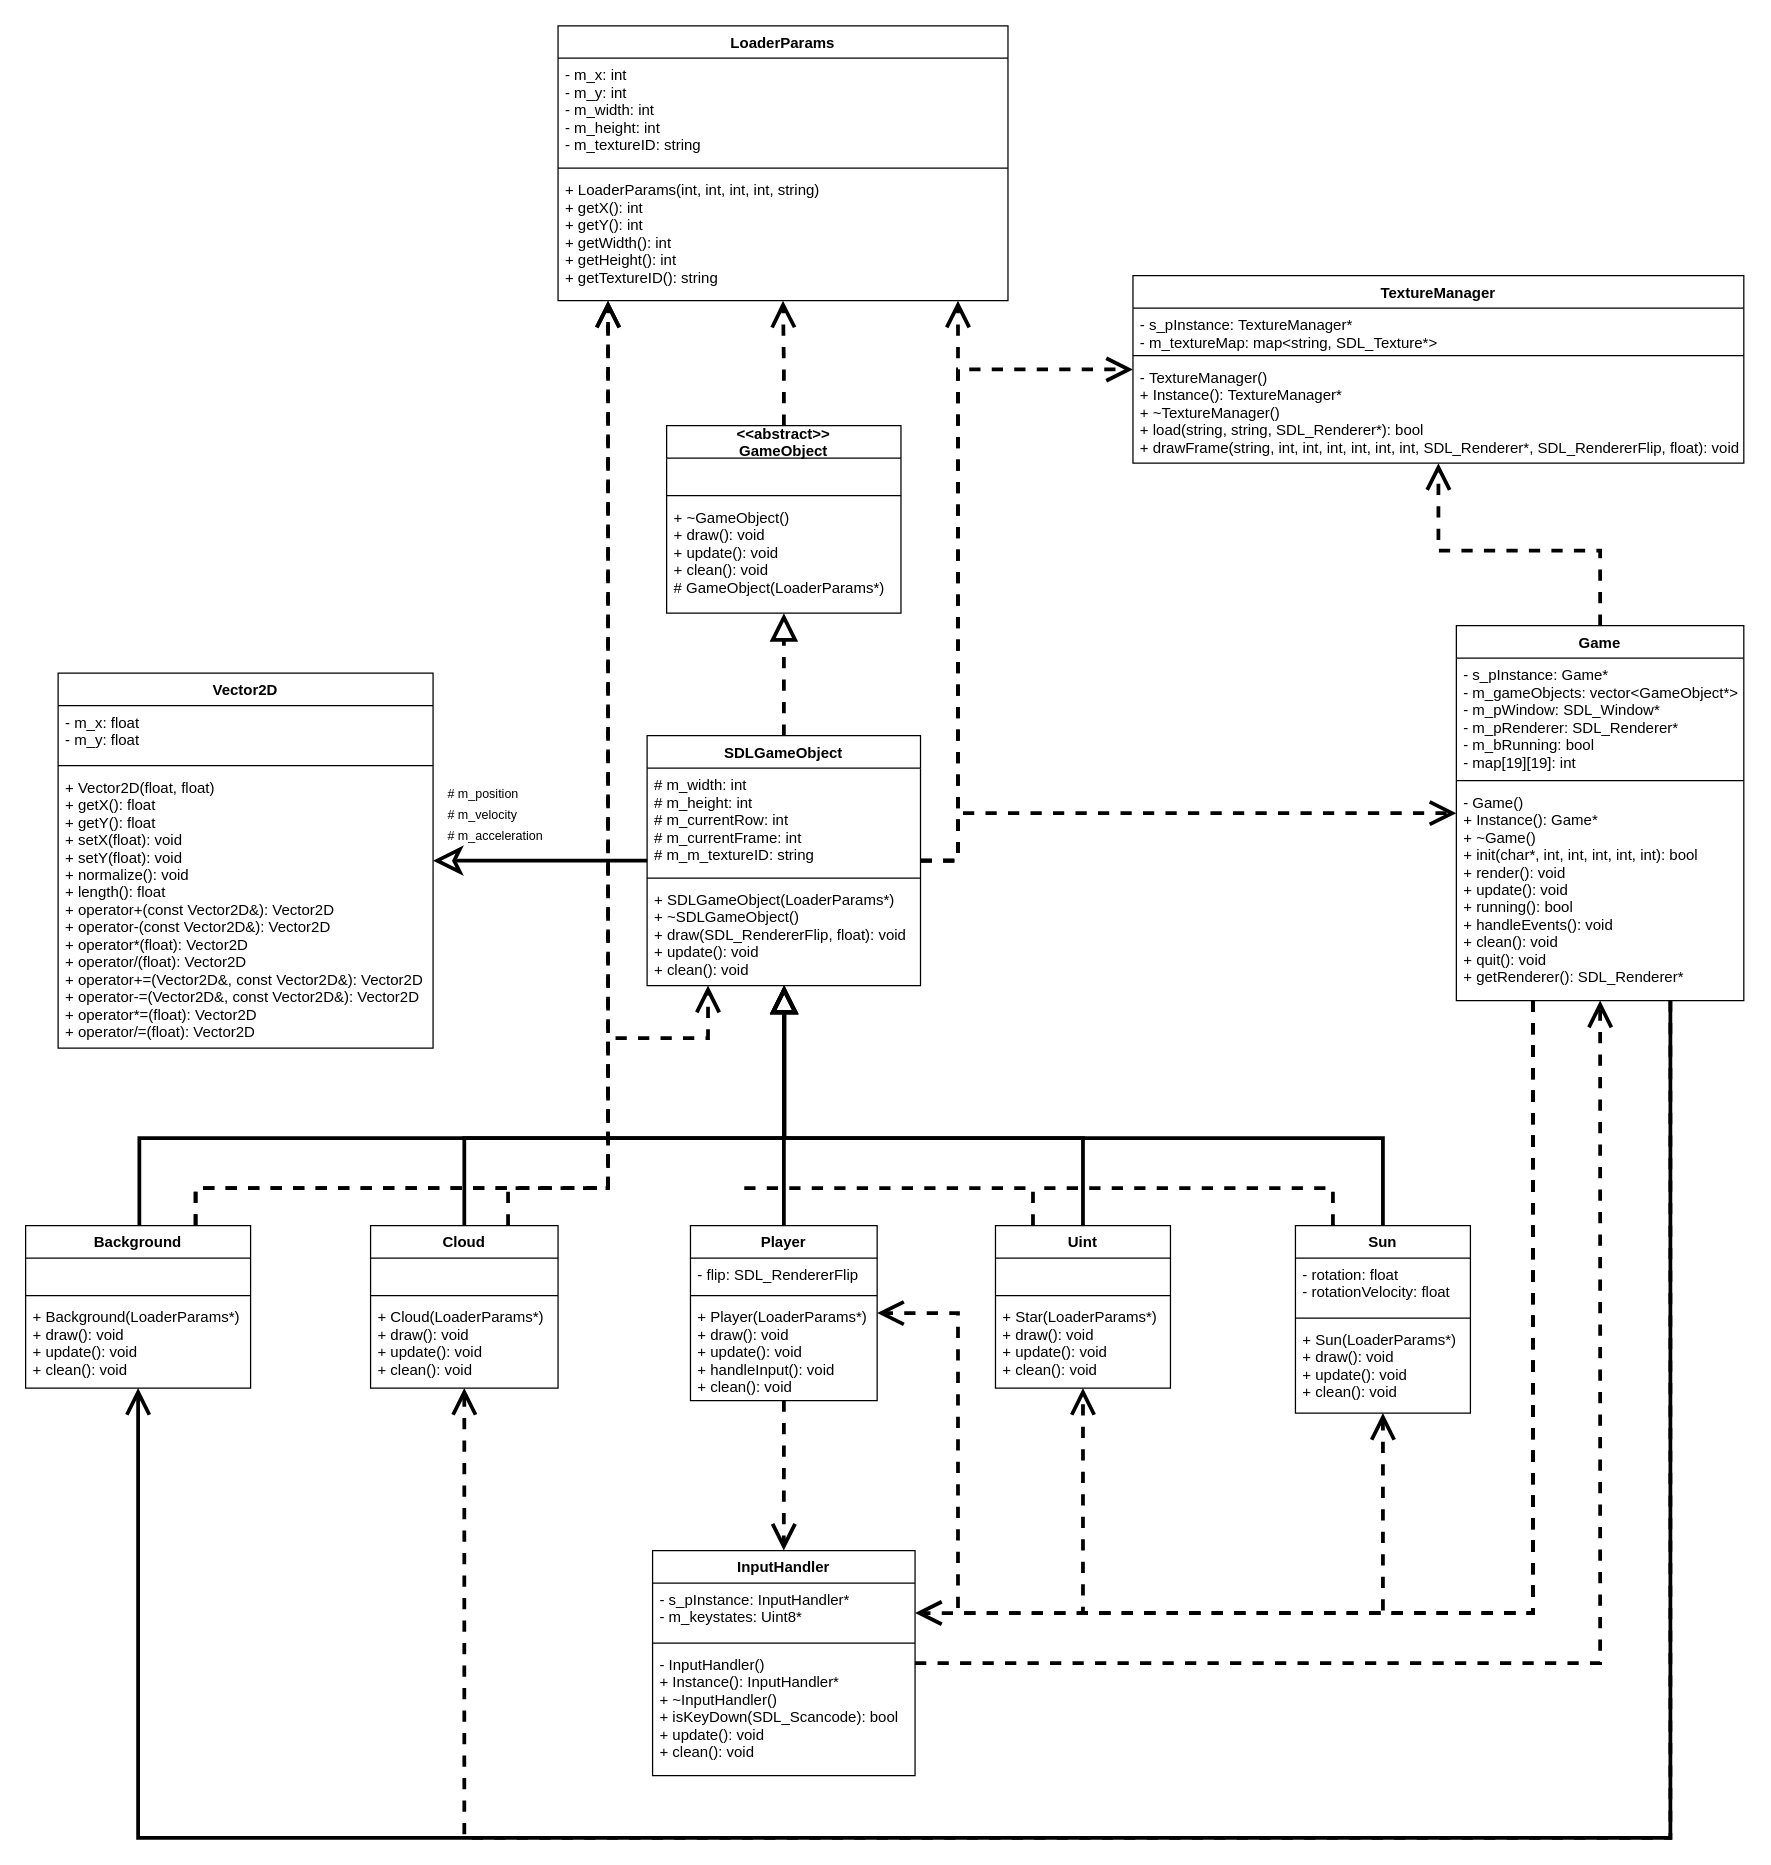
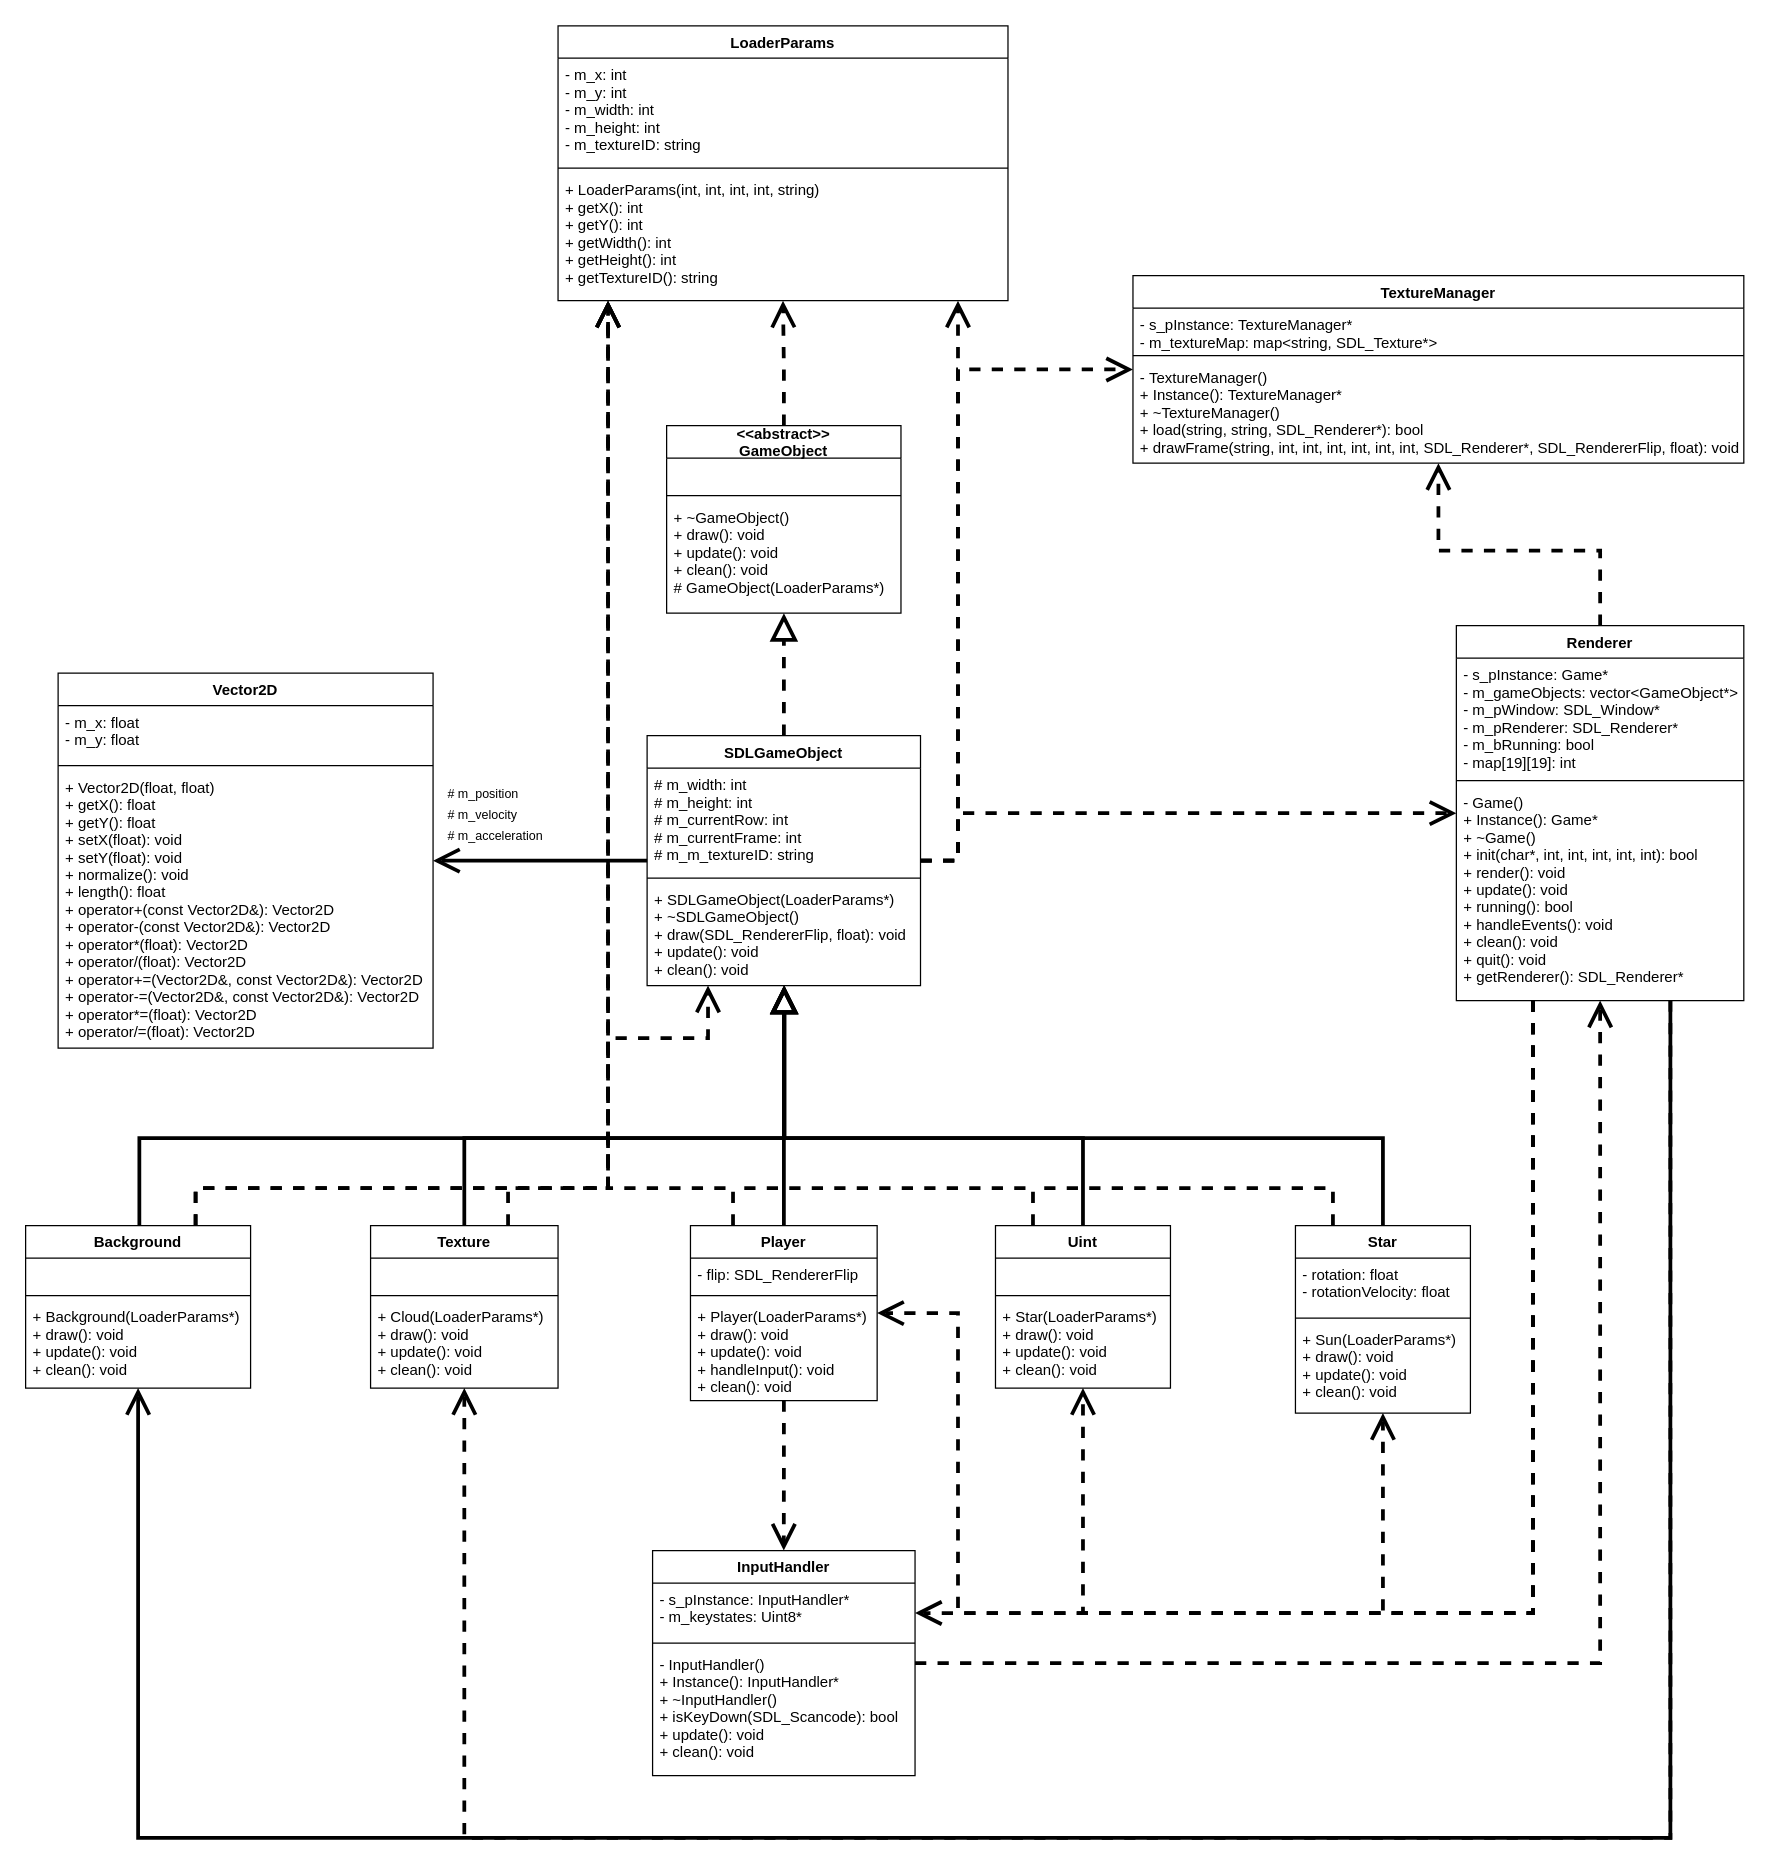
node "Game": label "Game" -> "Renderer"
edge "SDLGameObject" -> "Vector2D": arrowhead classic -> open
edge "Player" -> "LoaderParams": added
node "Cloud": label "Cloud" -> "Texture"
node "Sun": label "Sun" -> "Star"
